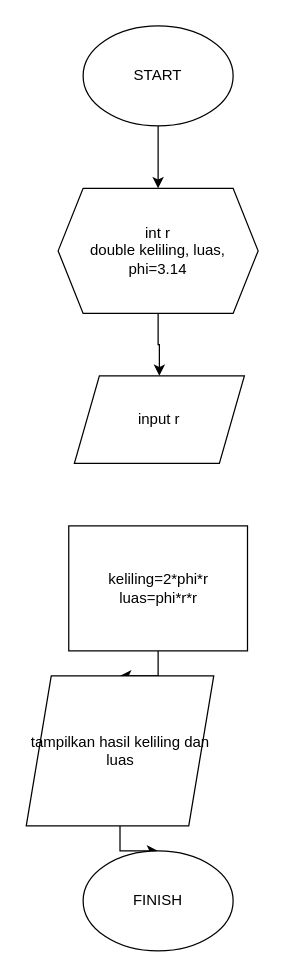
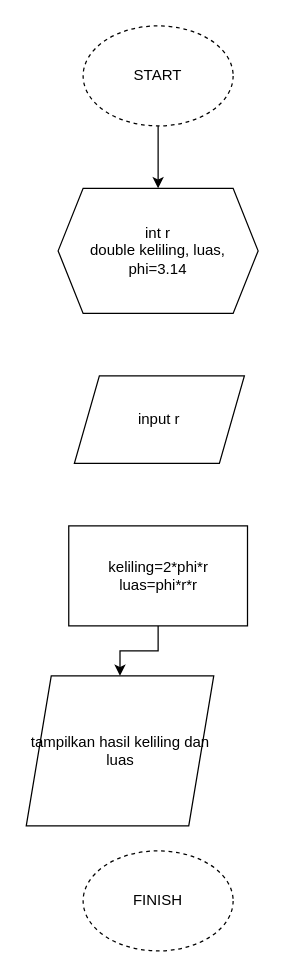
node "START": style solid -> dashed
edge "int r double keliling, luas, phi=3.14" -> "input r": removed
node "keliling=2*phi*r luas=phi*r*r": size 179x125 -> 179x100
edge "tampilkan hasil keliling dan luas" -> "FINISH": removed
node "FINISH": style solid -> dashed
